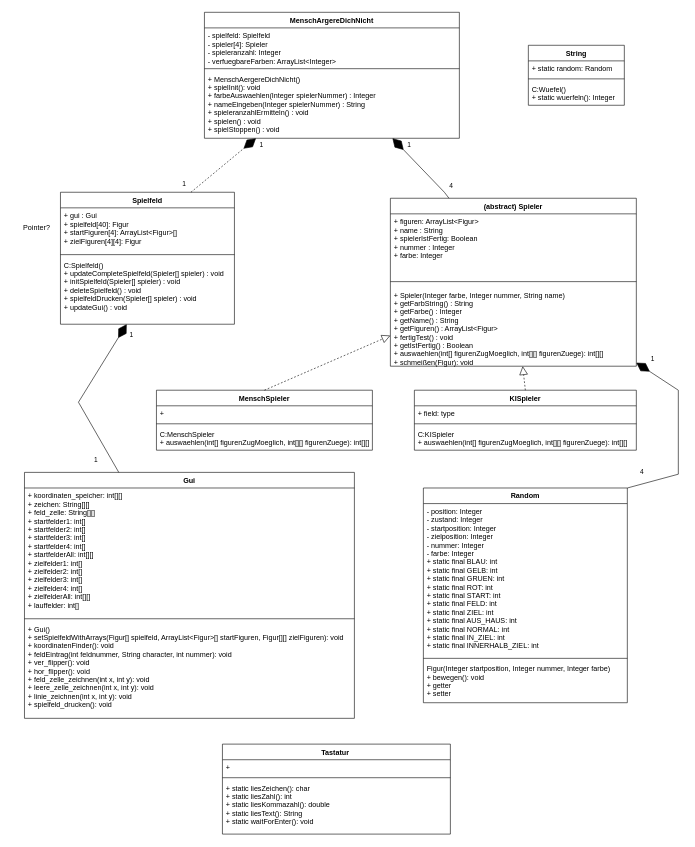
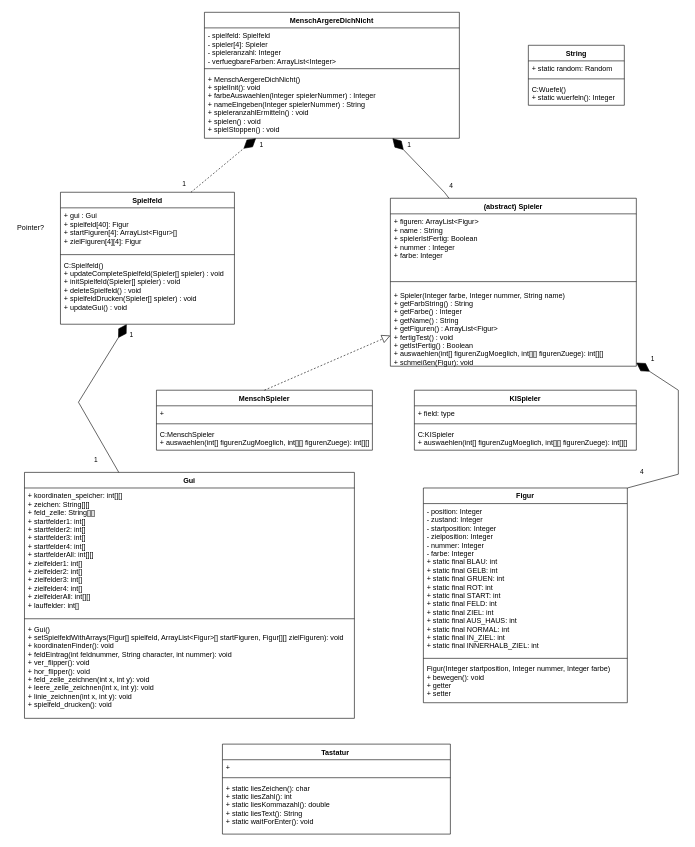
node "Pointer?": moved (36, 228) -> (30, 228)
edge "KISpieler" -> "(abstract) Spieler": removed
node "Random": label "Random" -> "Figur"
